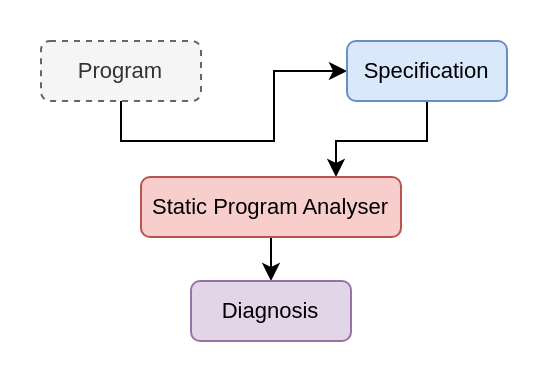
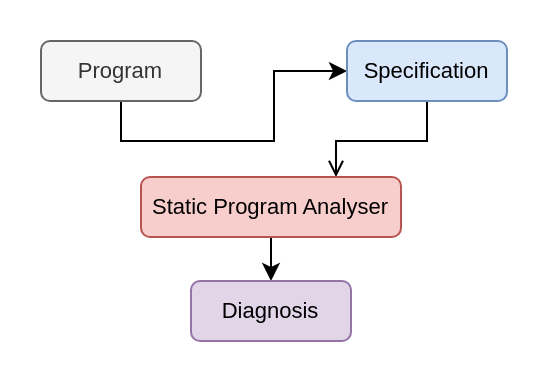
node "Program": style dashed -> solid
edge "Specification" -> "Static Program Analyser": arrowhead classic -> open
